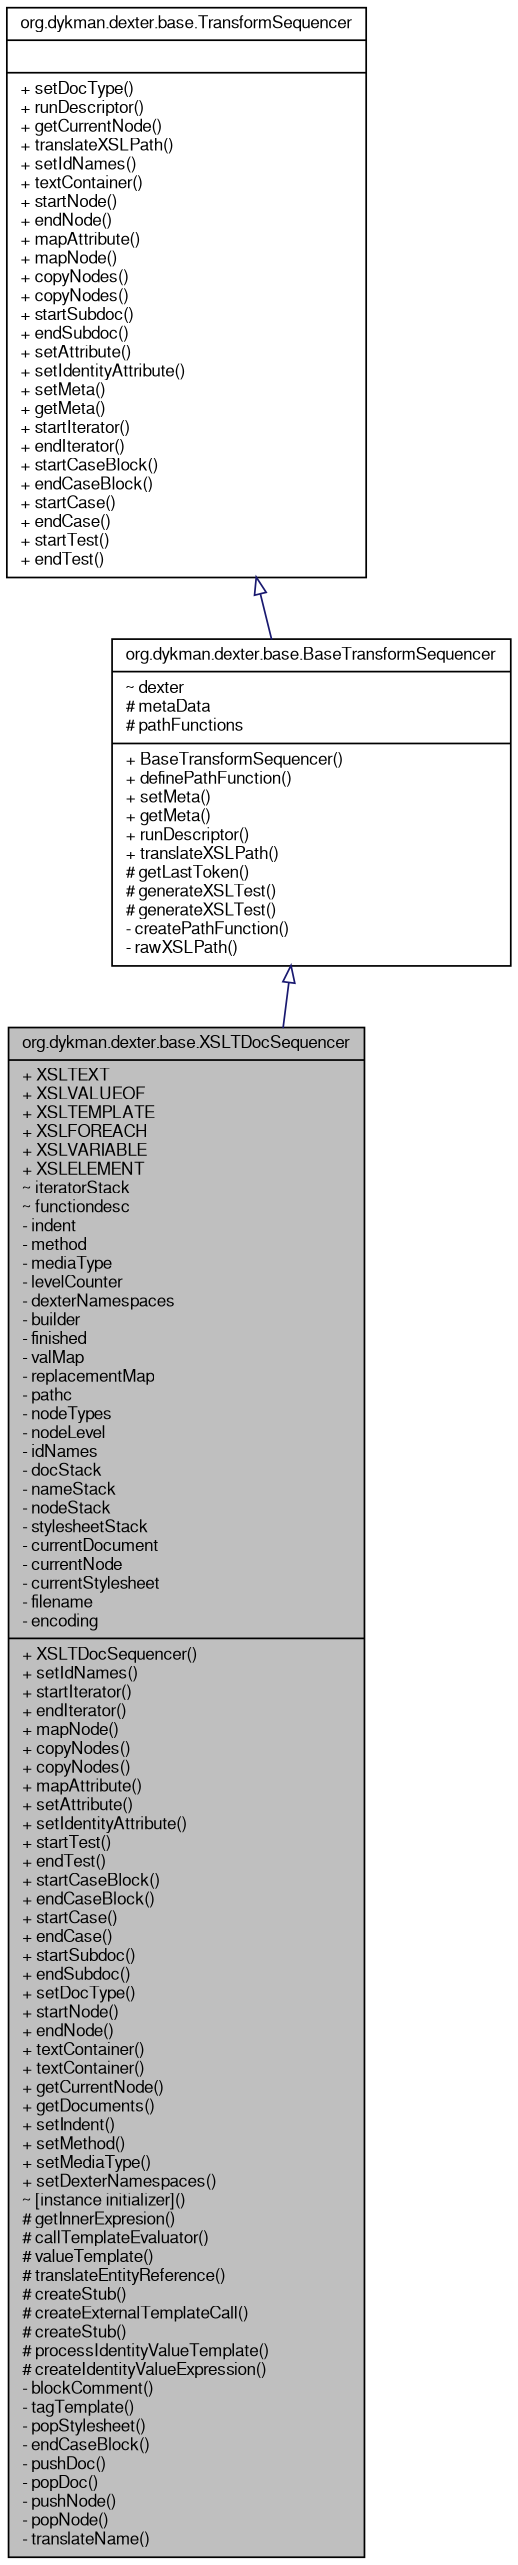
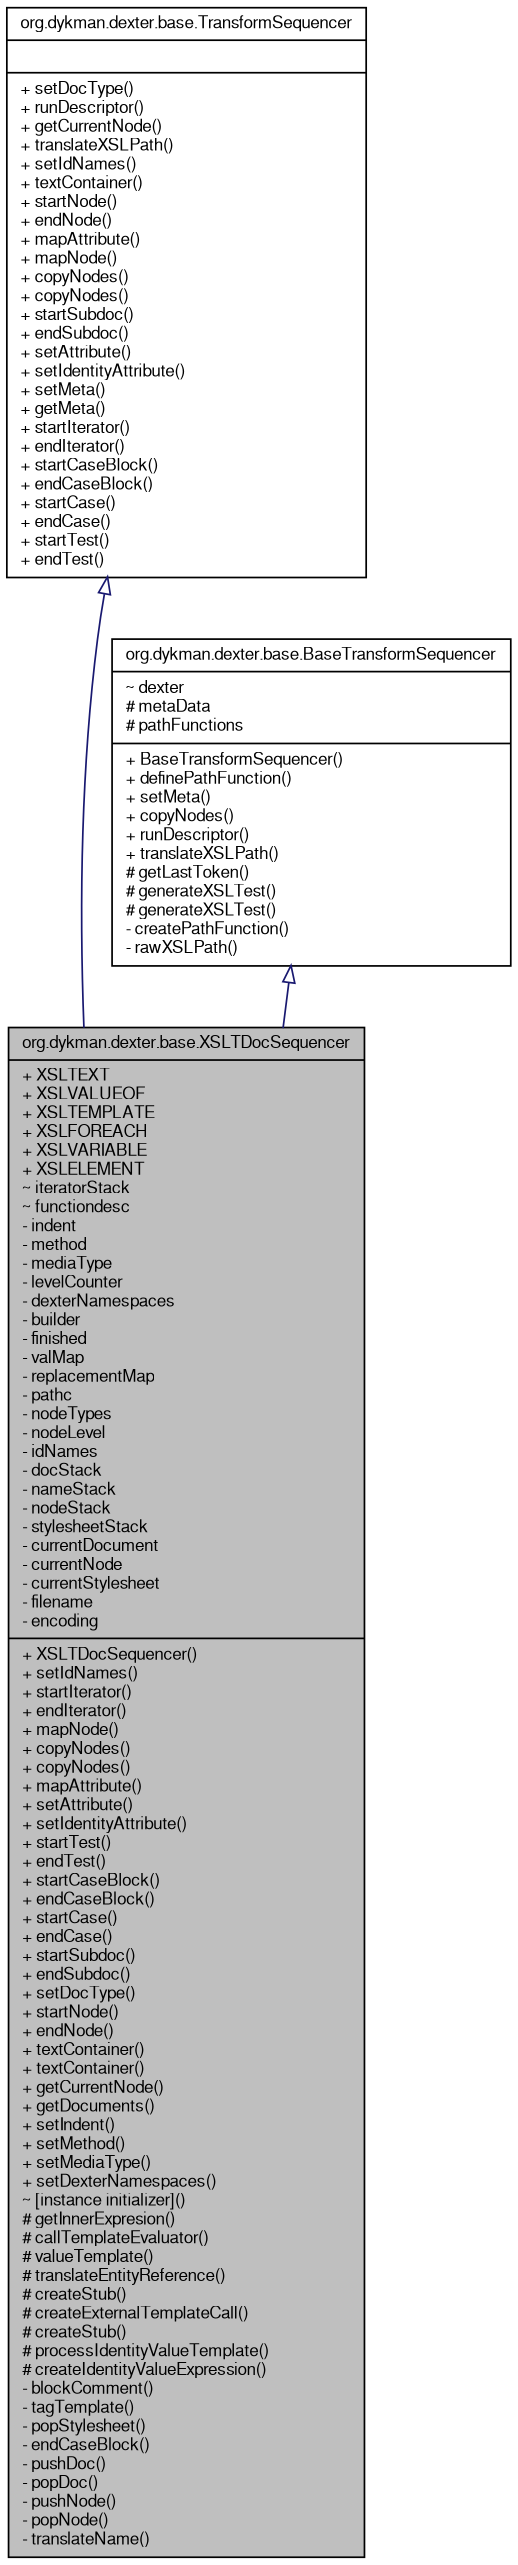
edge "org.dykman.dexter.base.BaseTransformSequencer" -> "org.dykman.dexter.base.TransformSequencer": now "org.dykman.dexter.base.XSLTDocSequencer" -> "org.dykman.dexter.base.TransformSequencer"
node "org.dykman.dexter.base.BaseTransformSequencer": text "+ getMeta()" -> "+ copyNodes()"
